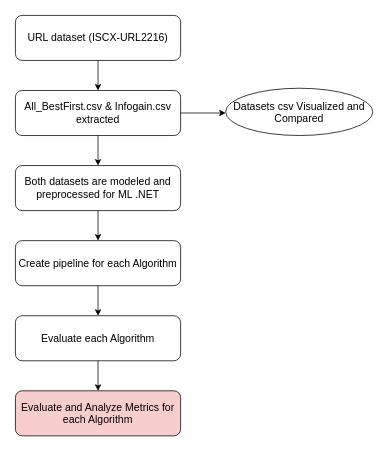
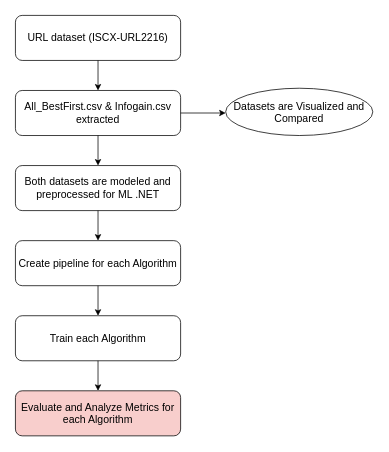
node "Datasets csv Visualized and Compared": label "Datasets csv Visualized and Compared" -> "Datasets are Visualized and Compared"
node "Evaluate each Algorithm": label "Evaluate each Algorithm" -> "Train each Algorithm"
